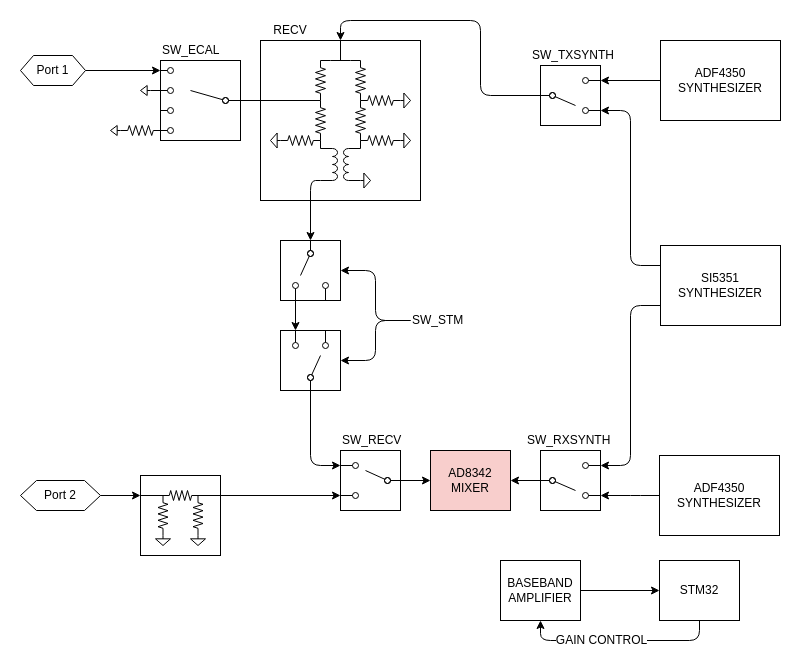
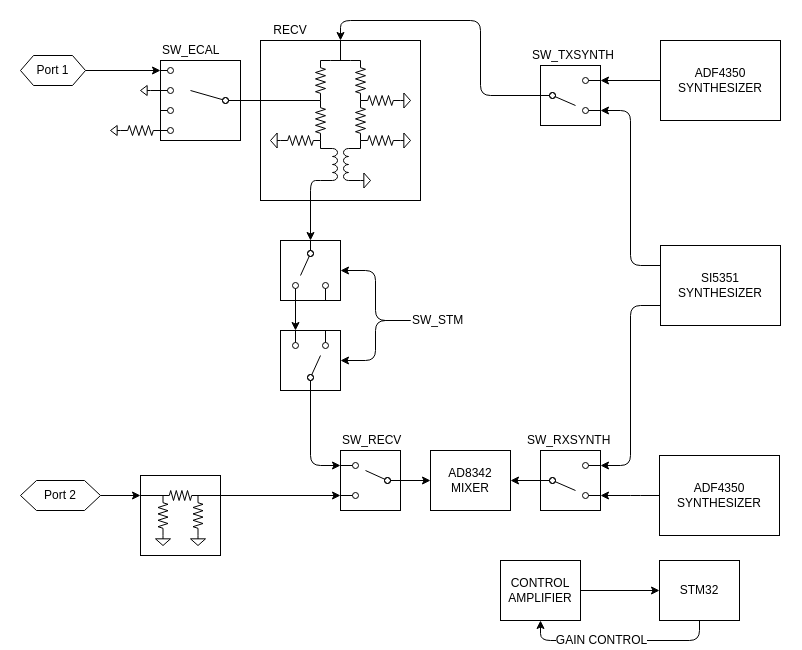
node "AD8342 MIXER": fillcolor #f8cecc -> #ffffff
node "BASEBAND AMPLIFIER": label "BASEBAND AMPLIFIER" -> "CONTROL AMPLIFIER"
